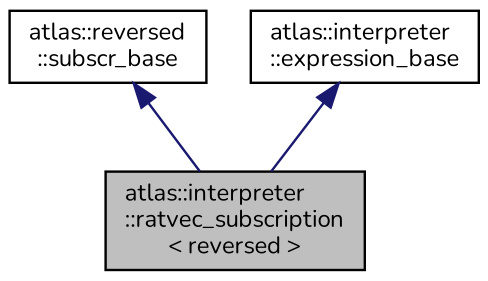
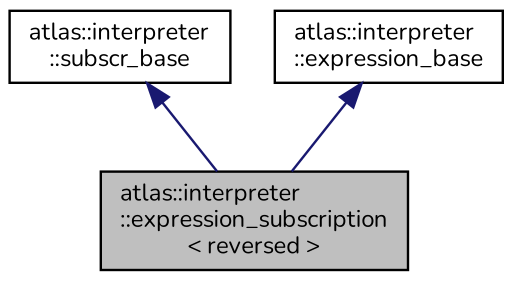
node "atlas::reversed ::subscr_base": label "atlas::reversed ::subscr_base" -> "atlas::interpreter ::subscr_base"
node "atlas::interpreter ::ratvec_subscription < reversed >": label "atlas::interpreter ::ratvec_subscription < reversed >" -> "atlas::interpreter ::expression_subscription < reversed >"
